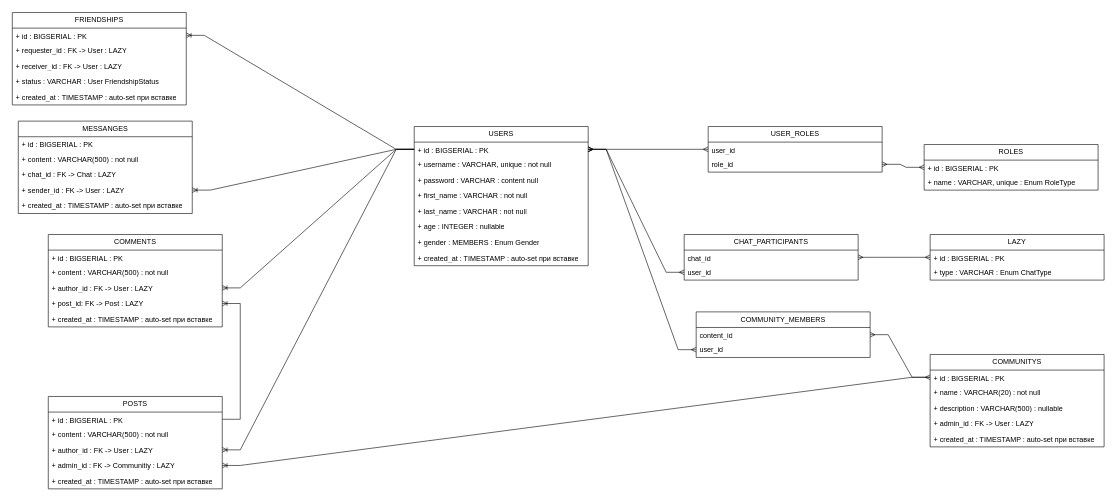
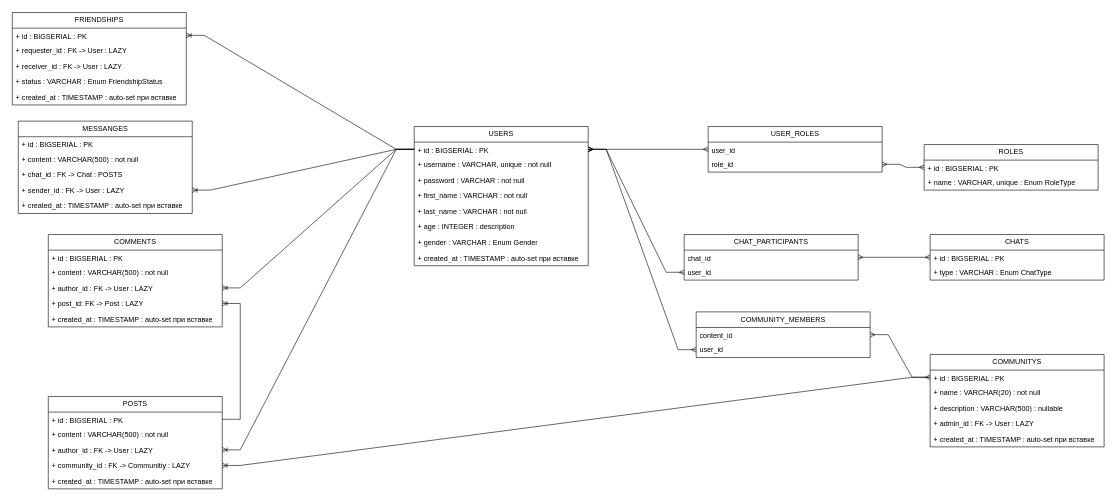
node "+ status : VARCHAR : User FriendshipStatus": label "+ status : VARCHAR : User FriendshipStatus" -> "+ status : VARCHAR : Enum FriendshipStatus"
node "+ chat_id : FK -> Chat : LAZY": label "+ chat_id : FK -> Chat : LAZY" -> "+ chat_id : FK -> Chat : POSTS"
node "+ password : VARCHAR : content null": label "+ password : VARCHAR : content null" -> "+ password : VARCHAR : not null"
node "+ age : INTEGER : nullable": label "+ age : INTEGER : nullable" -> "+ age : INTEGER : description"
node "LAZY": label "LAZY" -> "CHATS"
node "+ gender : MEMBERS : Enum Gender": label "+ gender : MEMBERS : Enum Gender" -> "+ gender : VARCHAR : Enum Gender"
node "+ admin_id : FK -> Communitiy : LAZY": label "+ admin_id : FK -> Communitiy : LAZY" -> "+ community_id : FK -> Communitiy : LAZY"
